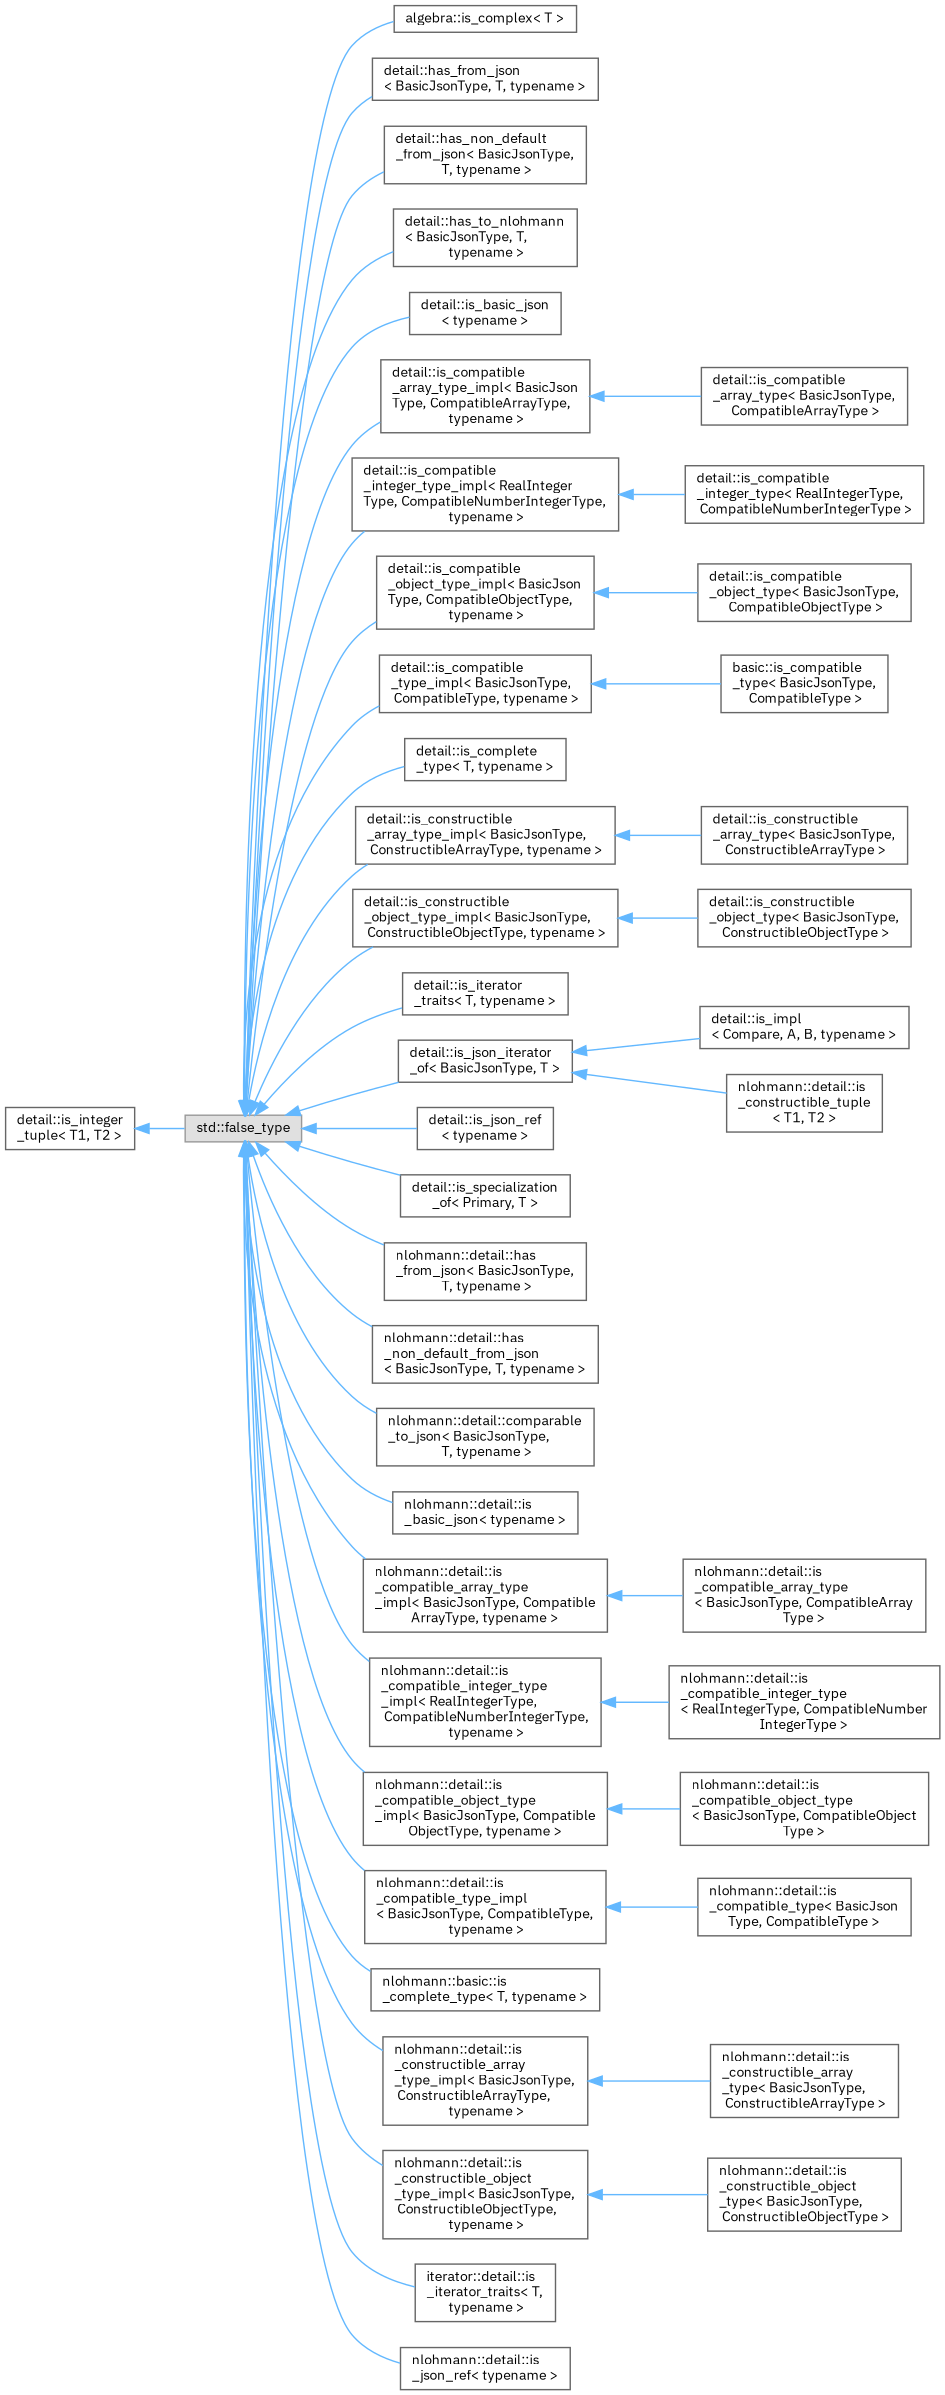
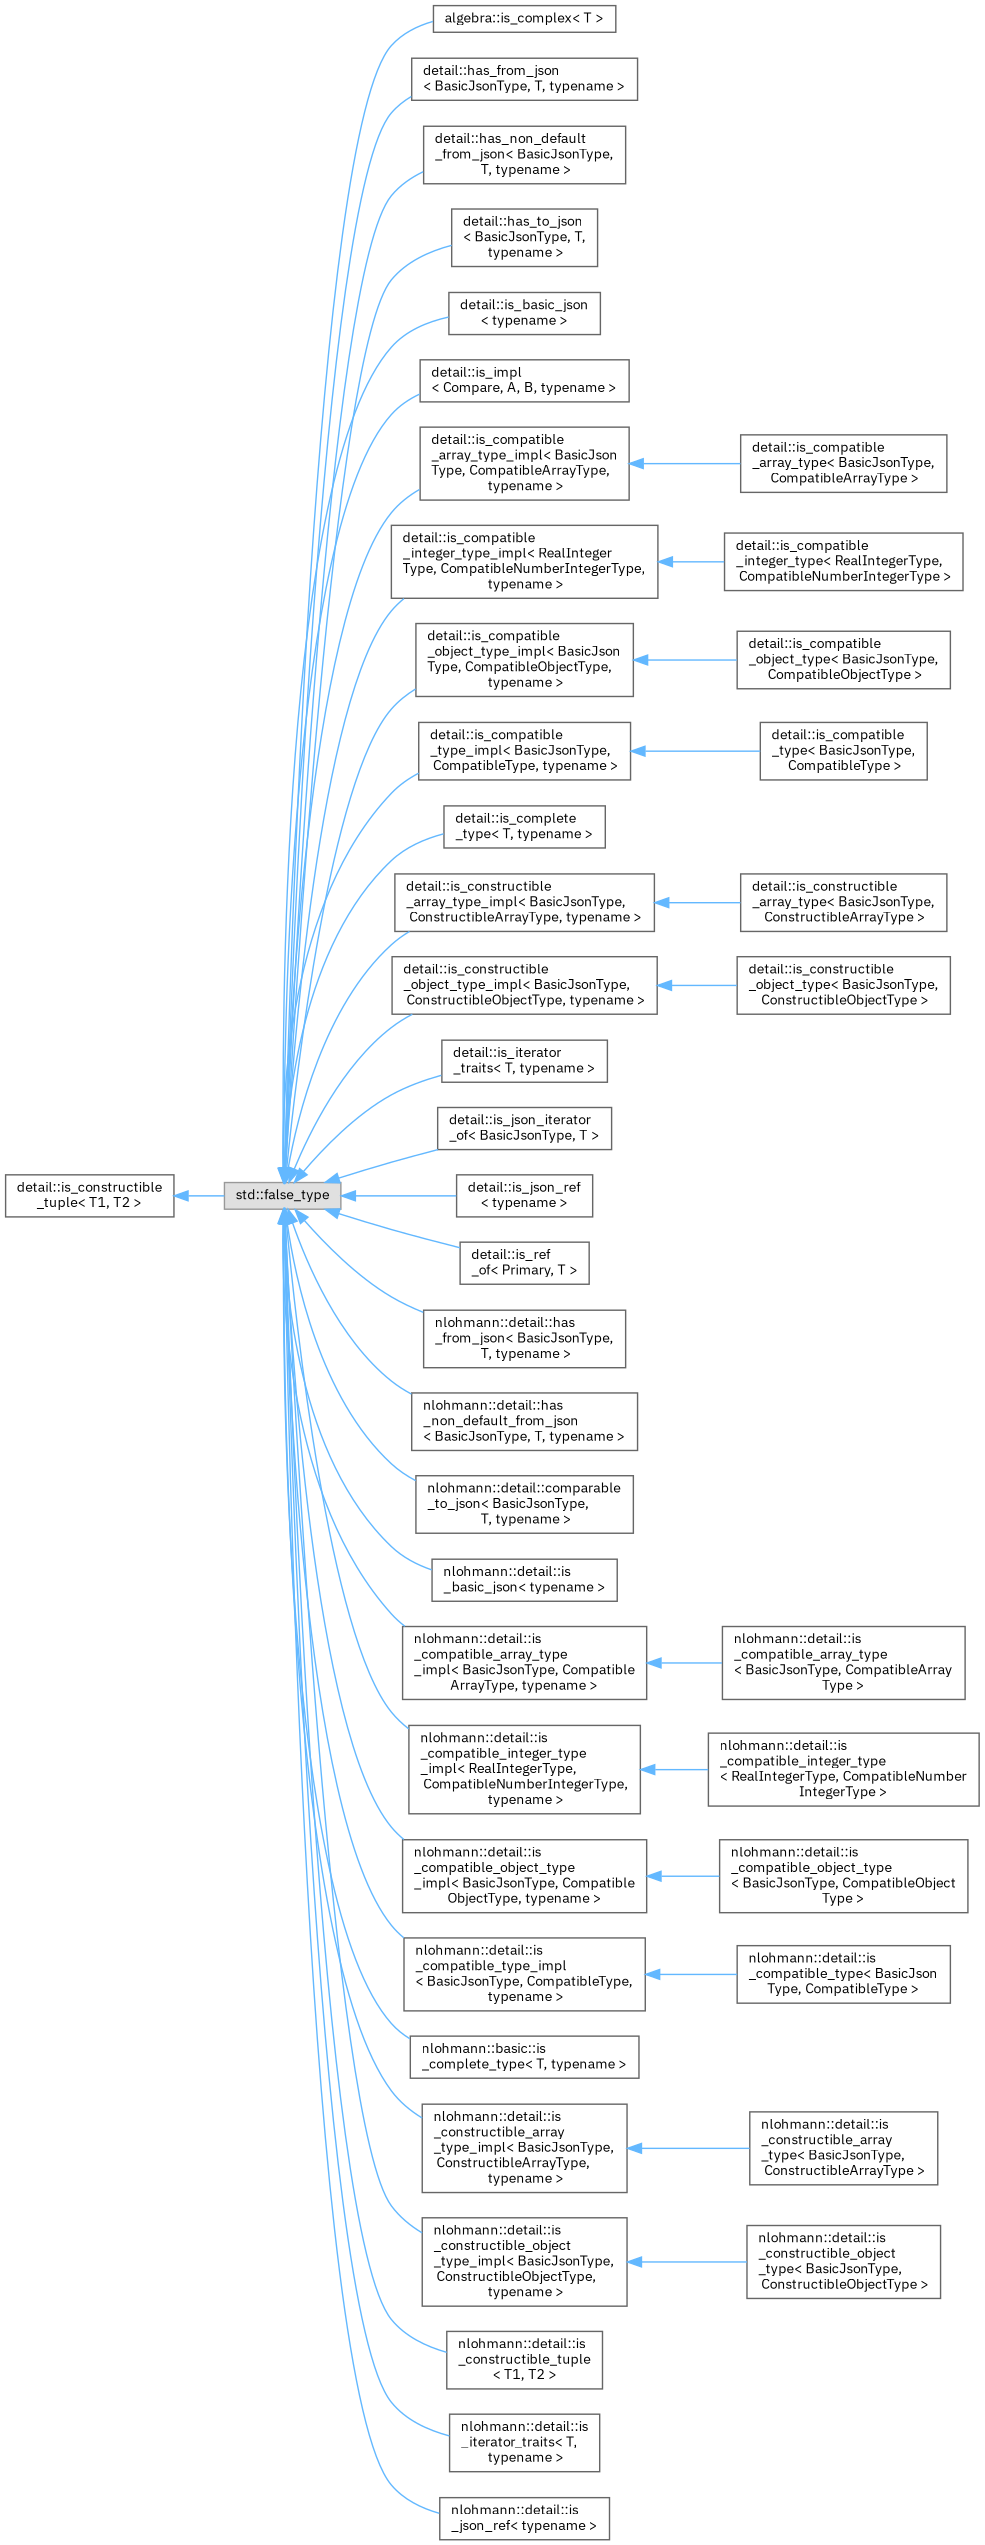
node "detail::has_to_nlohmann < BasicJsonType, T, typename >": label "detail::has_to_nlohmann < BasicJsonType, T, typename >" -> "detail::has_to_json < BasicJsonType, T, typename >"
node "basic::is_compatible _type< BasicJsonType, CompatibleType >": label "basic::is_compatible _type< BasicJsonType, CompatibleType >" -> "detail::is_compatible _type< BasicJsonType, CompatibleType >"
edge "detail::is_impl < Compare, A, B, typename >" -> "detail::is_json_iterator _of< BasicJsonType, T >": now "detail::is_impl < Compare, A, B, typename >" -> "std::false_type"
edge "nlohmann::detail::is _constructible_tuple < T1, T2 >" -> "detail::is_json_iterator _of< BasicJsonType, T >": now "nlohmann::detail::is _constructible_tuple < T1, T2 >" -> "std::false_type"
node "detail::is_integer _tuple< T1, T2 >": label "detail::is_integer _tuple< T1, T2 >" -> "detail::is_constructible _tuple< T1, T2 >"
node "detail::is_specialization _of< Primary, T >": label "detail::is_specialization _of< Primary, T >" -> "detail::is_ref _of< Primary, T >"
node "iterator::detail::is _iterator_traits< T, typename >": label "iterator::detail::is _iterator_traits< T, typename >" -> "nlohmann::detail::is _iterator_traits< T, typename >"
